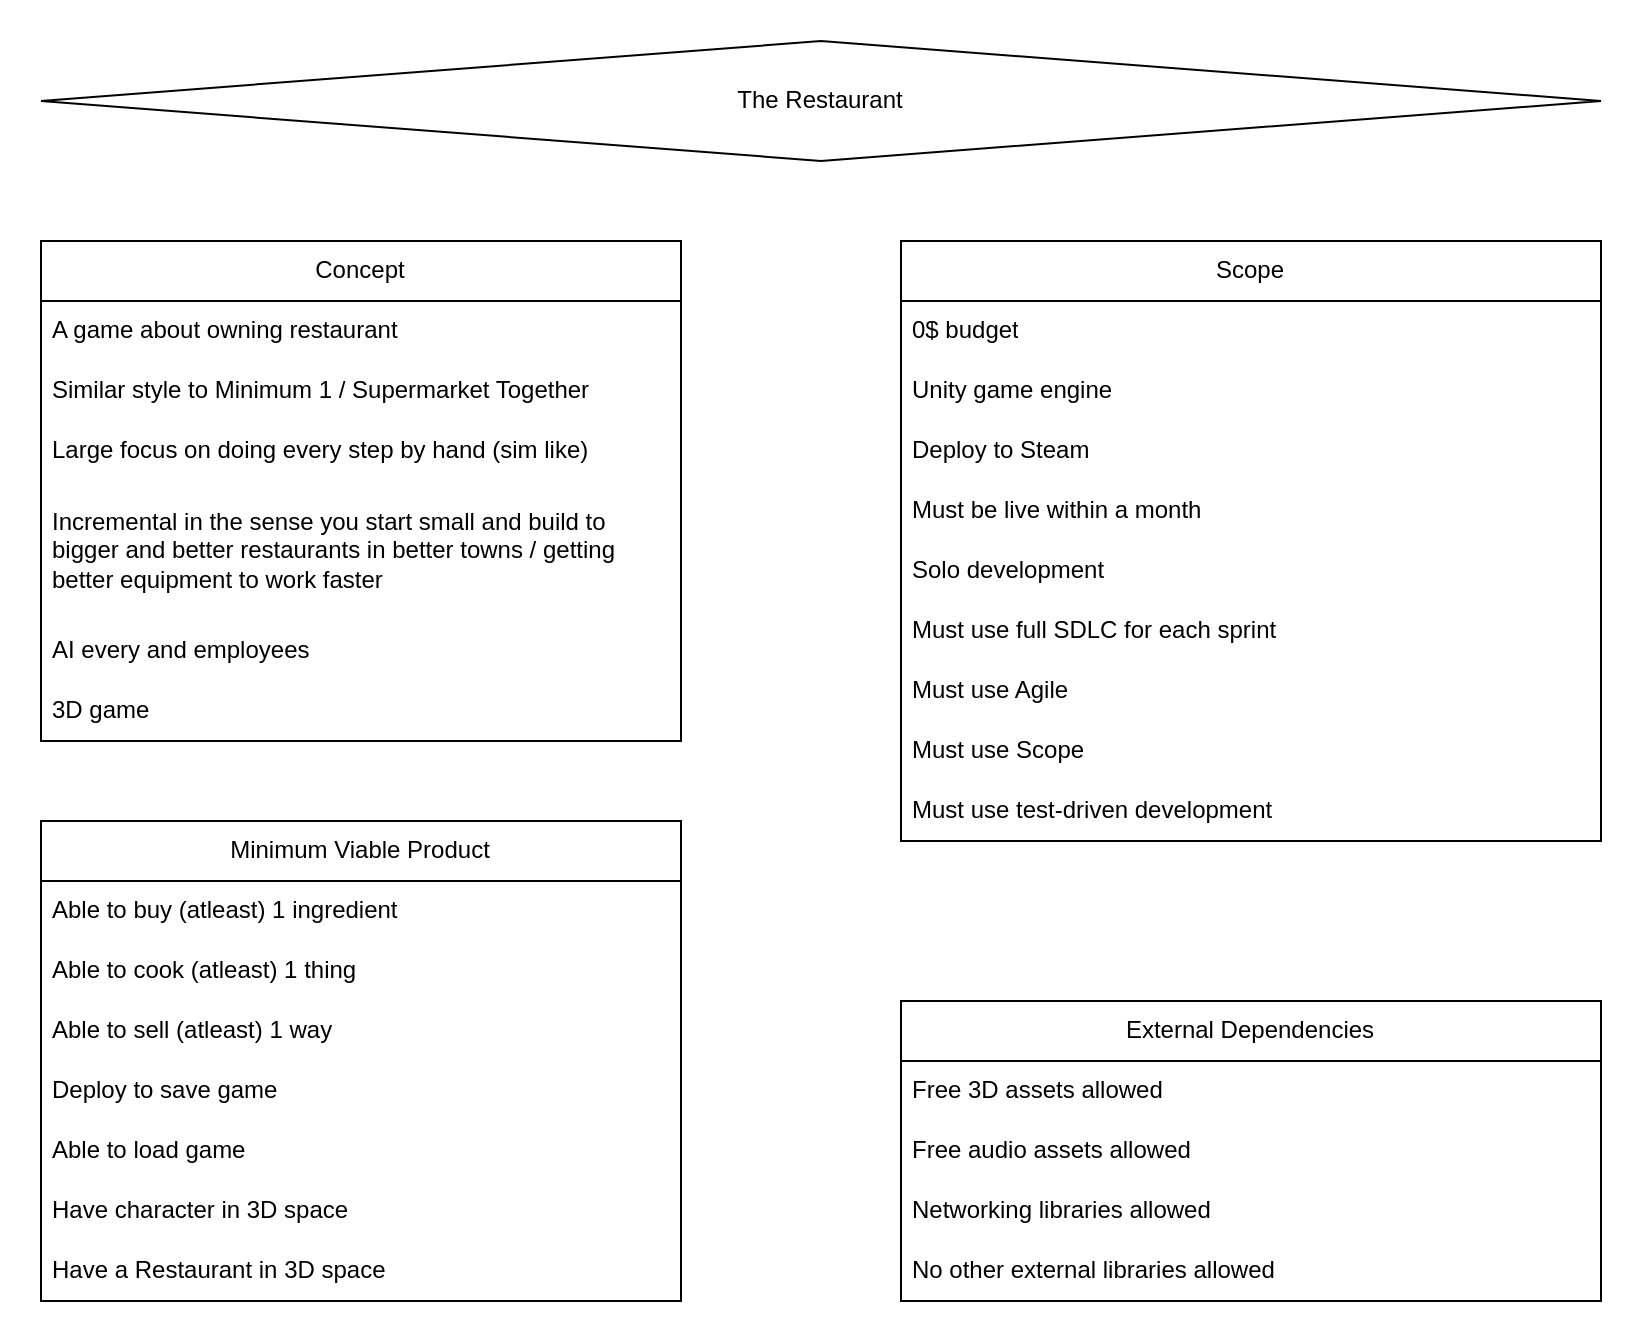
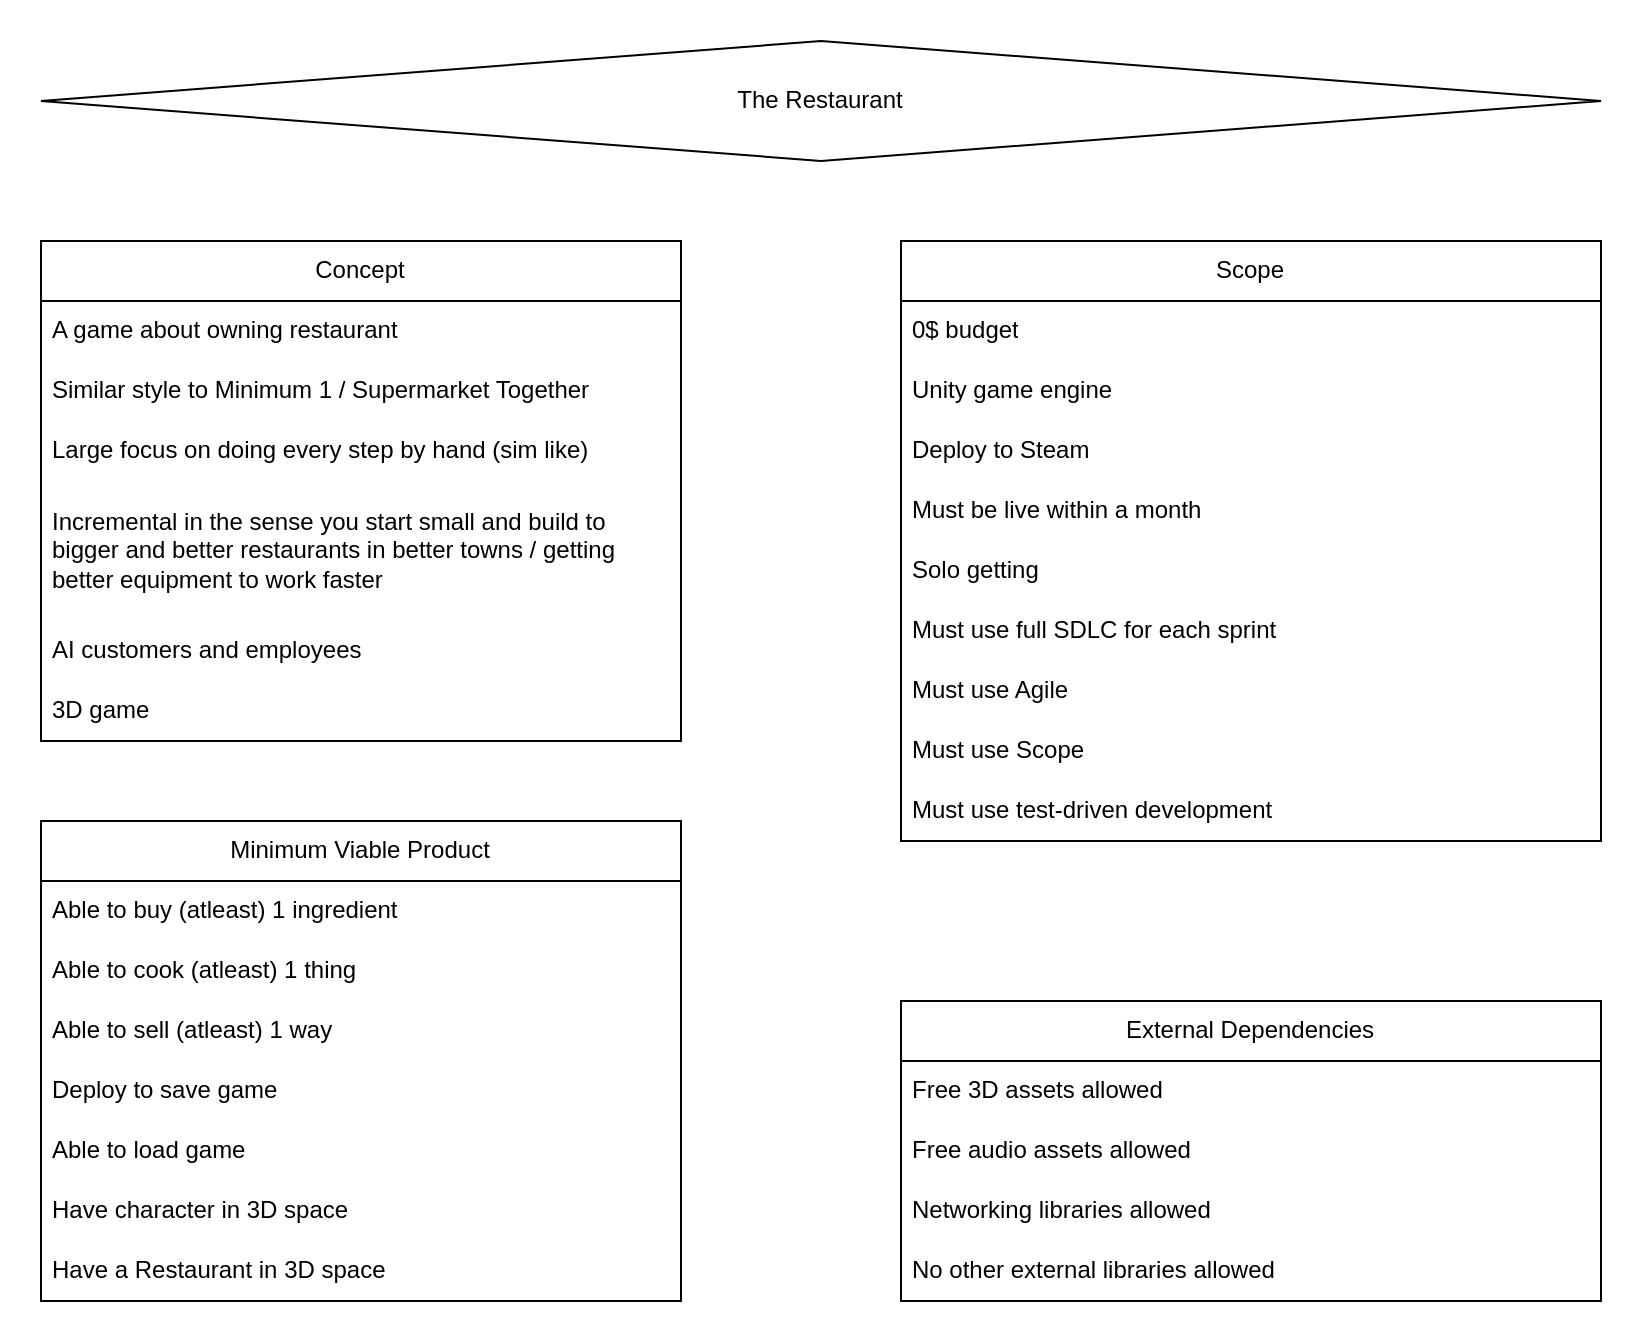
node "Solo development": label "Solo development" -> "Solo getting"
node "AI every and employees": label "AI every and employees" -> "AI customers and employees"
